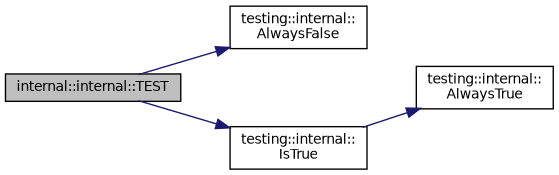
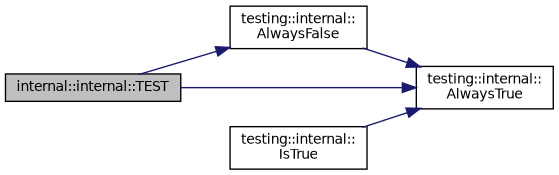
edge "testing::internal:: AlwaysFalse" -> "testing::internal:: AlwaysTrue": added
edge "internal::internal::TEST" -> "testing::internal:: IsTrue": now "internal::internal::TEST" -> "testing::internal:: AlwaysTrue"
